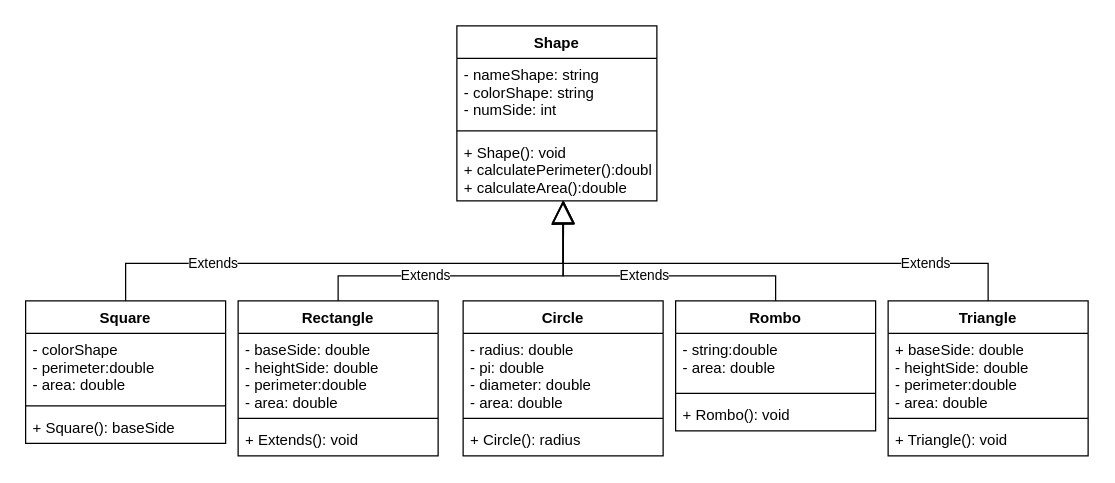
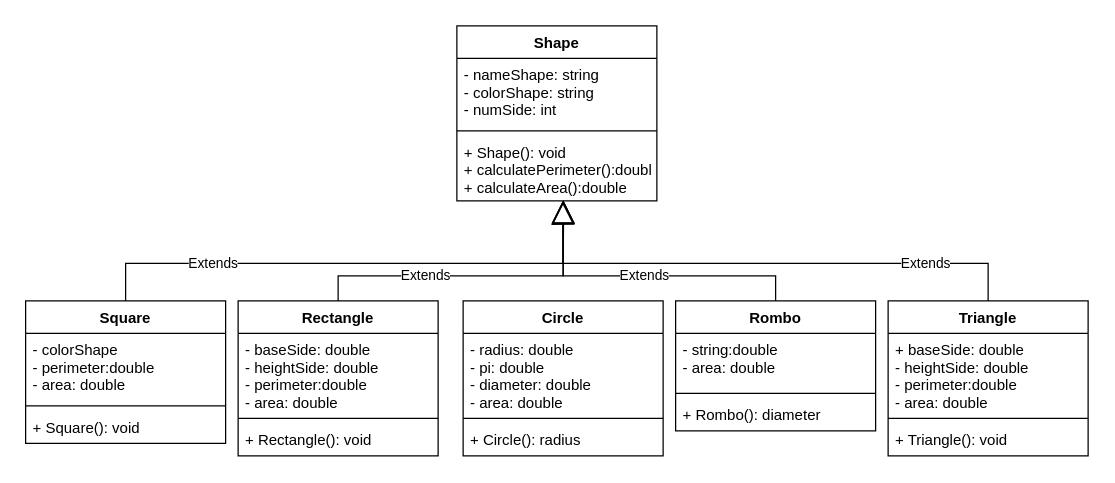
node "+ Rombo(): void": label "+ Rombo(): void" -> "+ Rombo(): diameter"
node "+ Square(): baseSide": label "+ Square(): baseSide" -> "+ Square(): void"
node "+ Extends(): void": label "+ Extends(): void" -> "+ Rectangle(): void"
